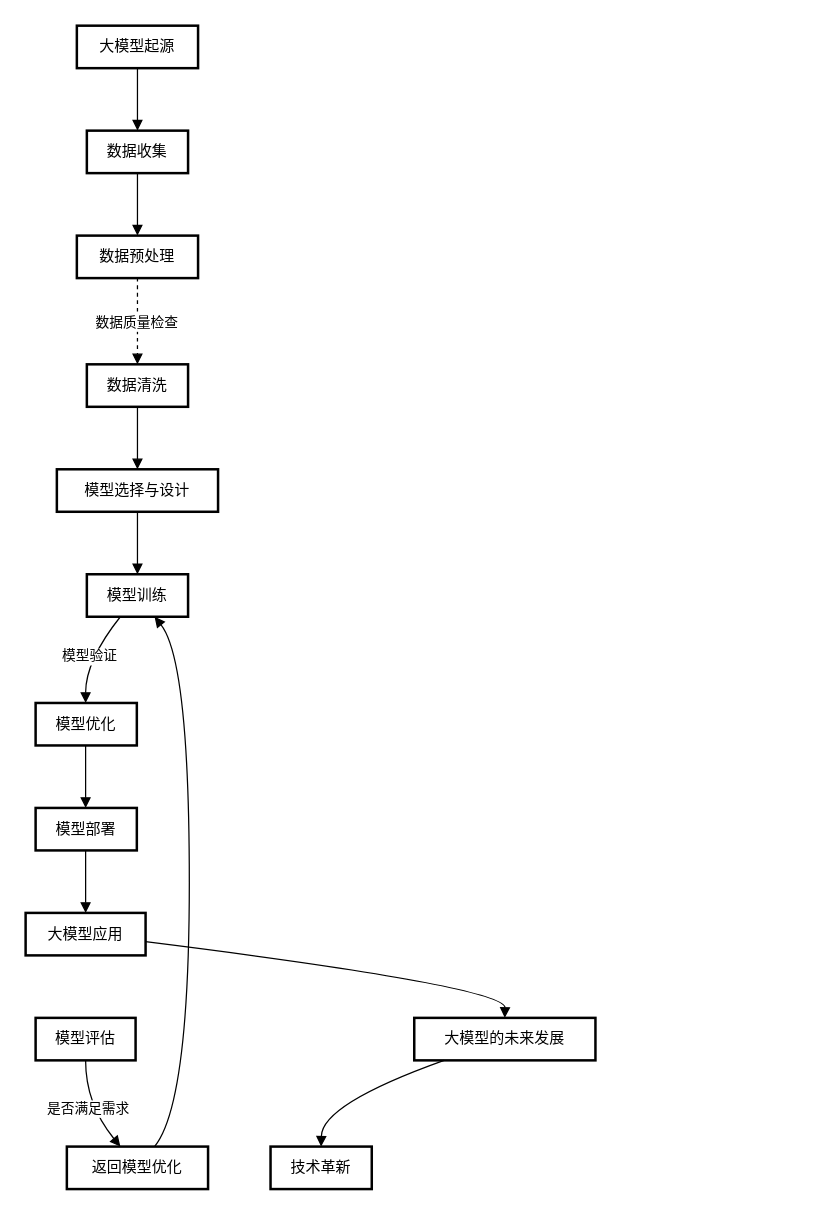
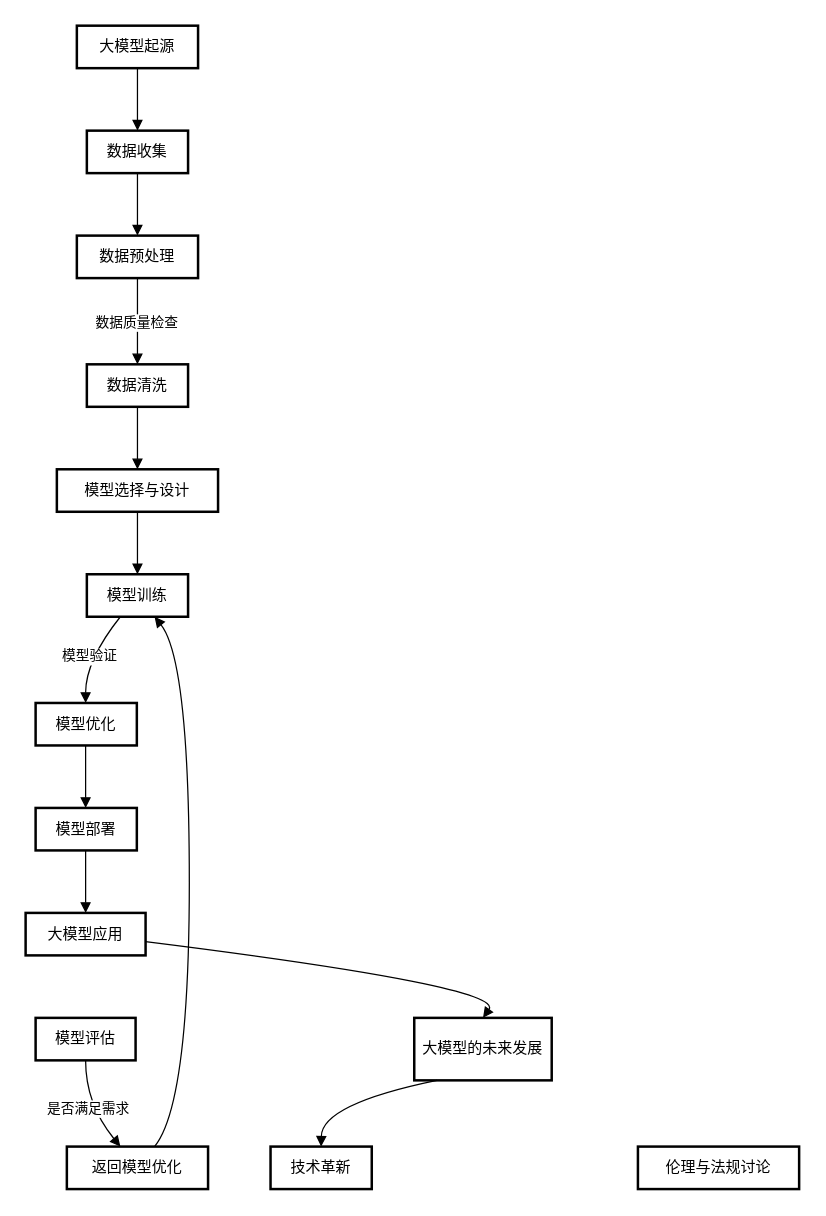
edge "数据预处理" -> "数据清洗": style dashed -> solid
node "大模型的未来发展": size 181x43 -> 138x63
node "伦理与法规讨论": added
